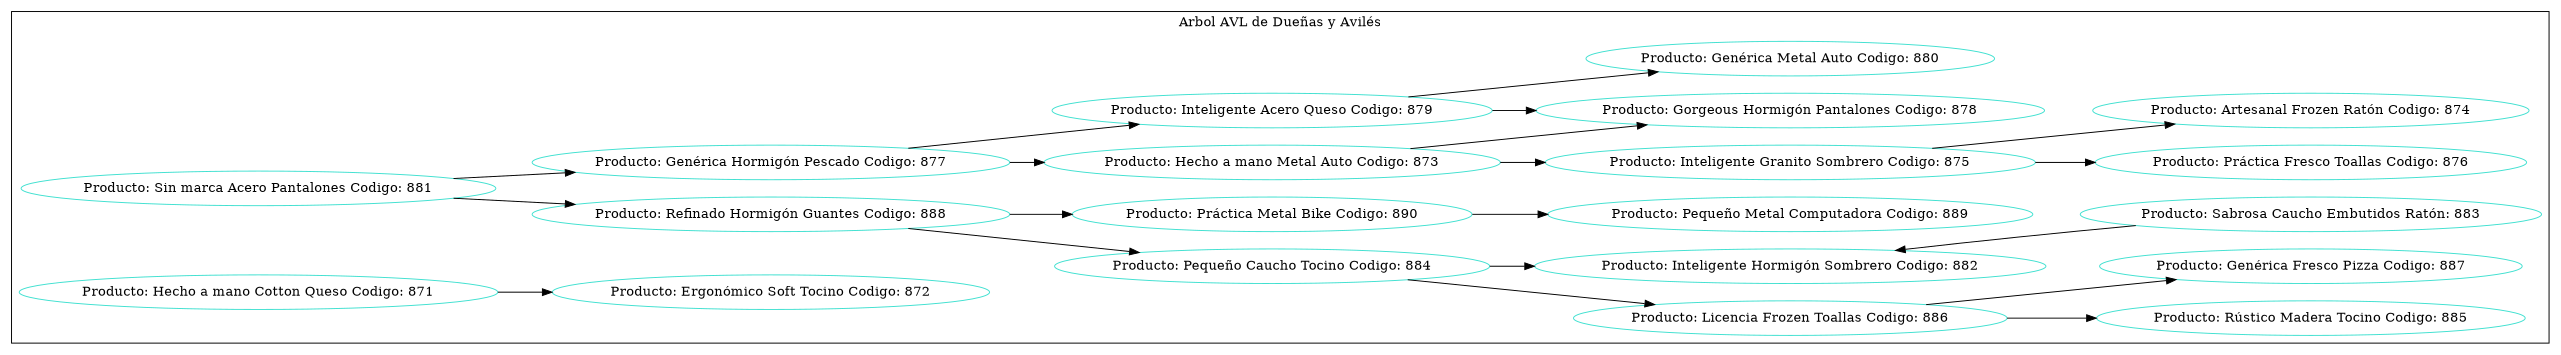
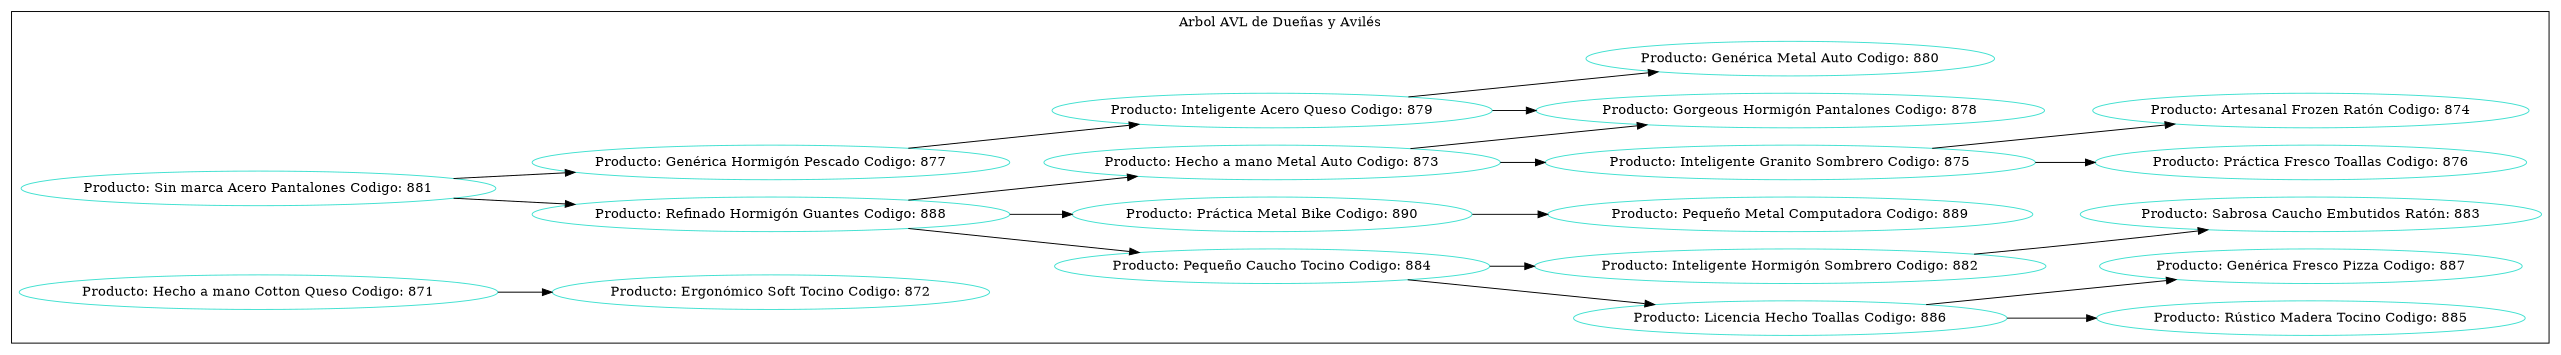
edge "Producto: Genérica Hormigón Pescado Codigo: 877" -> "Producto: Hecho a mano Metal Auto Codigo: 873": now "Producto: Refinado Hormigón Guantes Codigo: 888" -> "Producto: Hecho a mano Metal Auto Codigo: 873"
edge "Producto: Sabrosa Caucho Embutidos Ratón: 883" -> "Producto: Inteligente Hormigón Sombrero Codigo: 882": reversed
node "Producto: Licencia Frozen Toallas Codigo: 886": label "Producto: Licencia Frozen Toallas Codigo: 886" -> "Producto: Licencia Hecho Toallas Codigo: 886"
